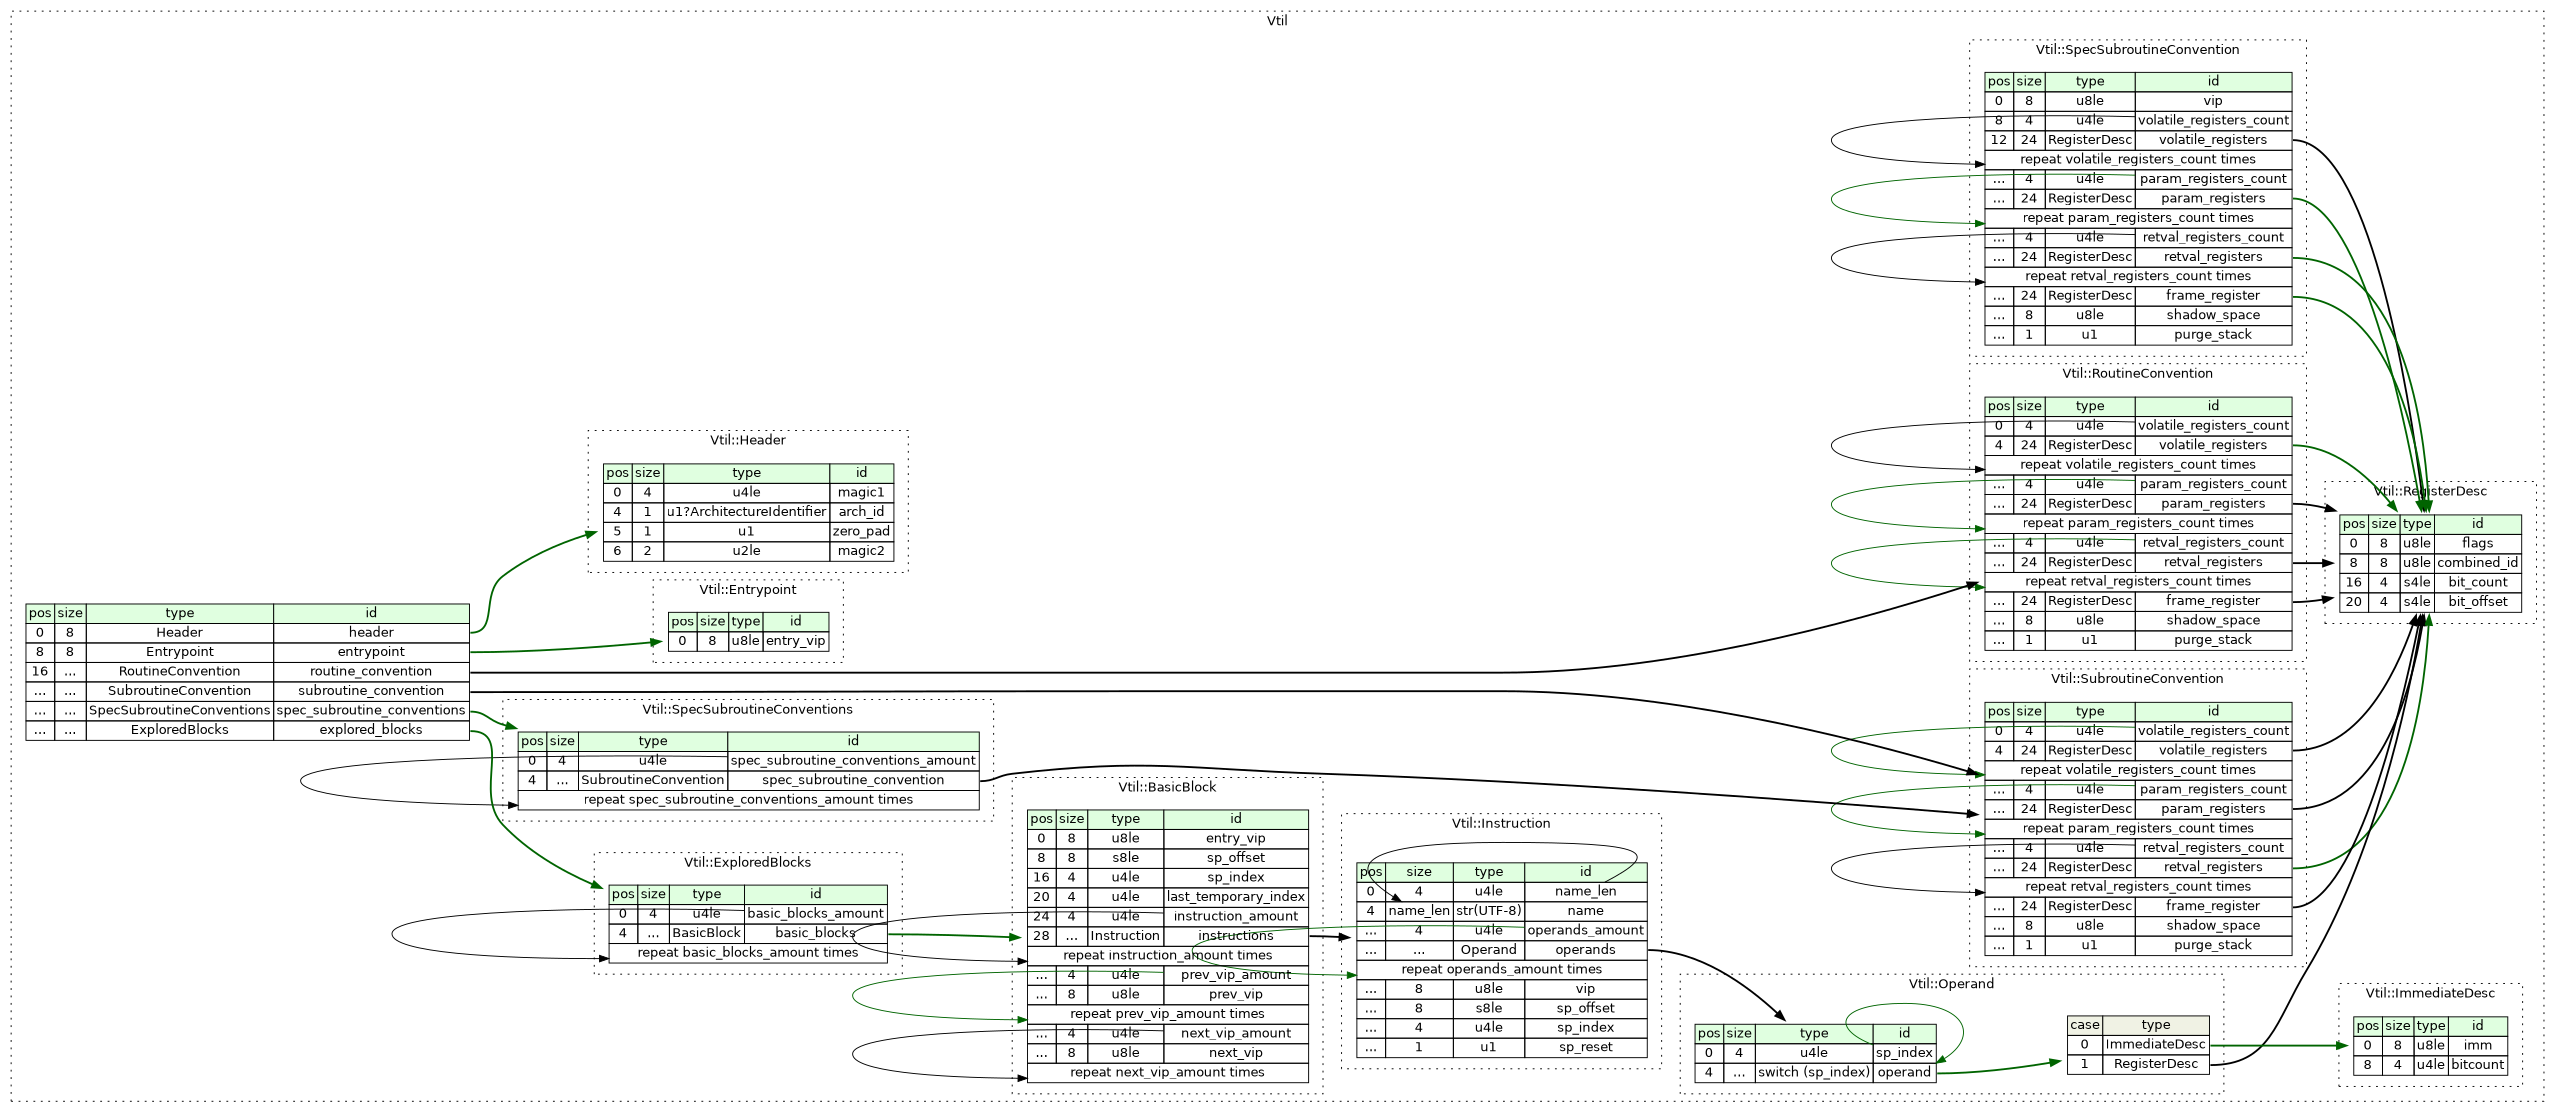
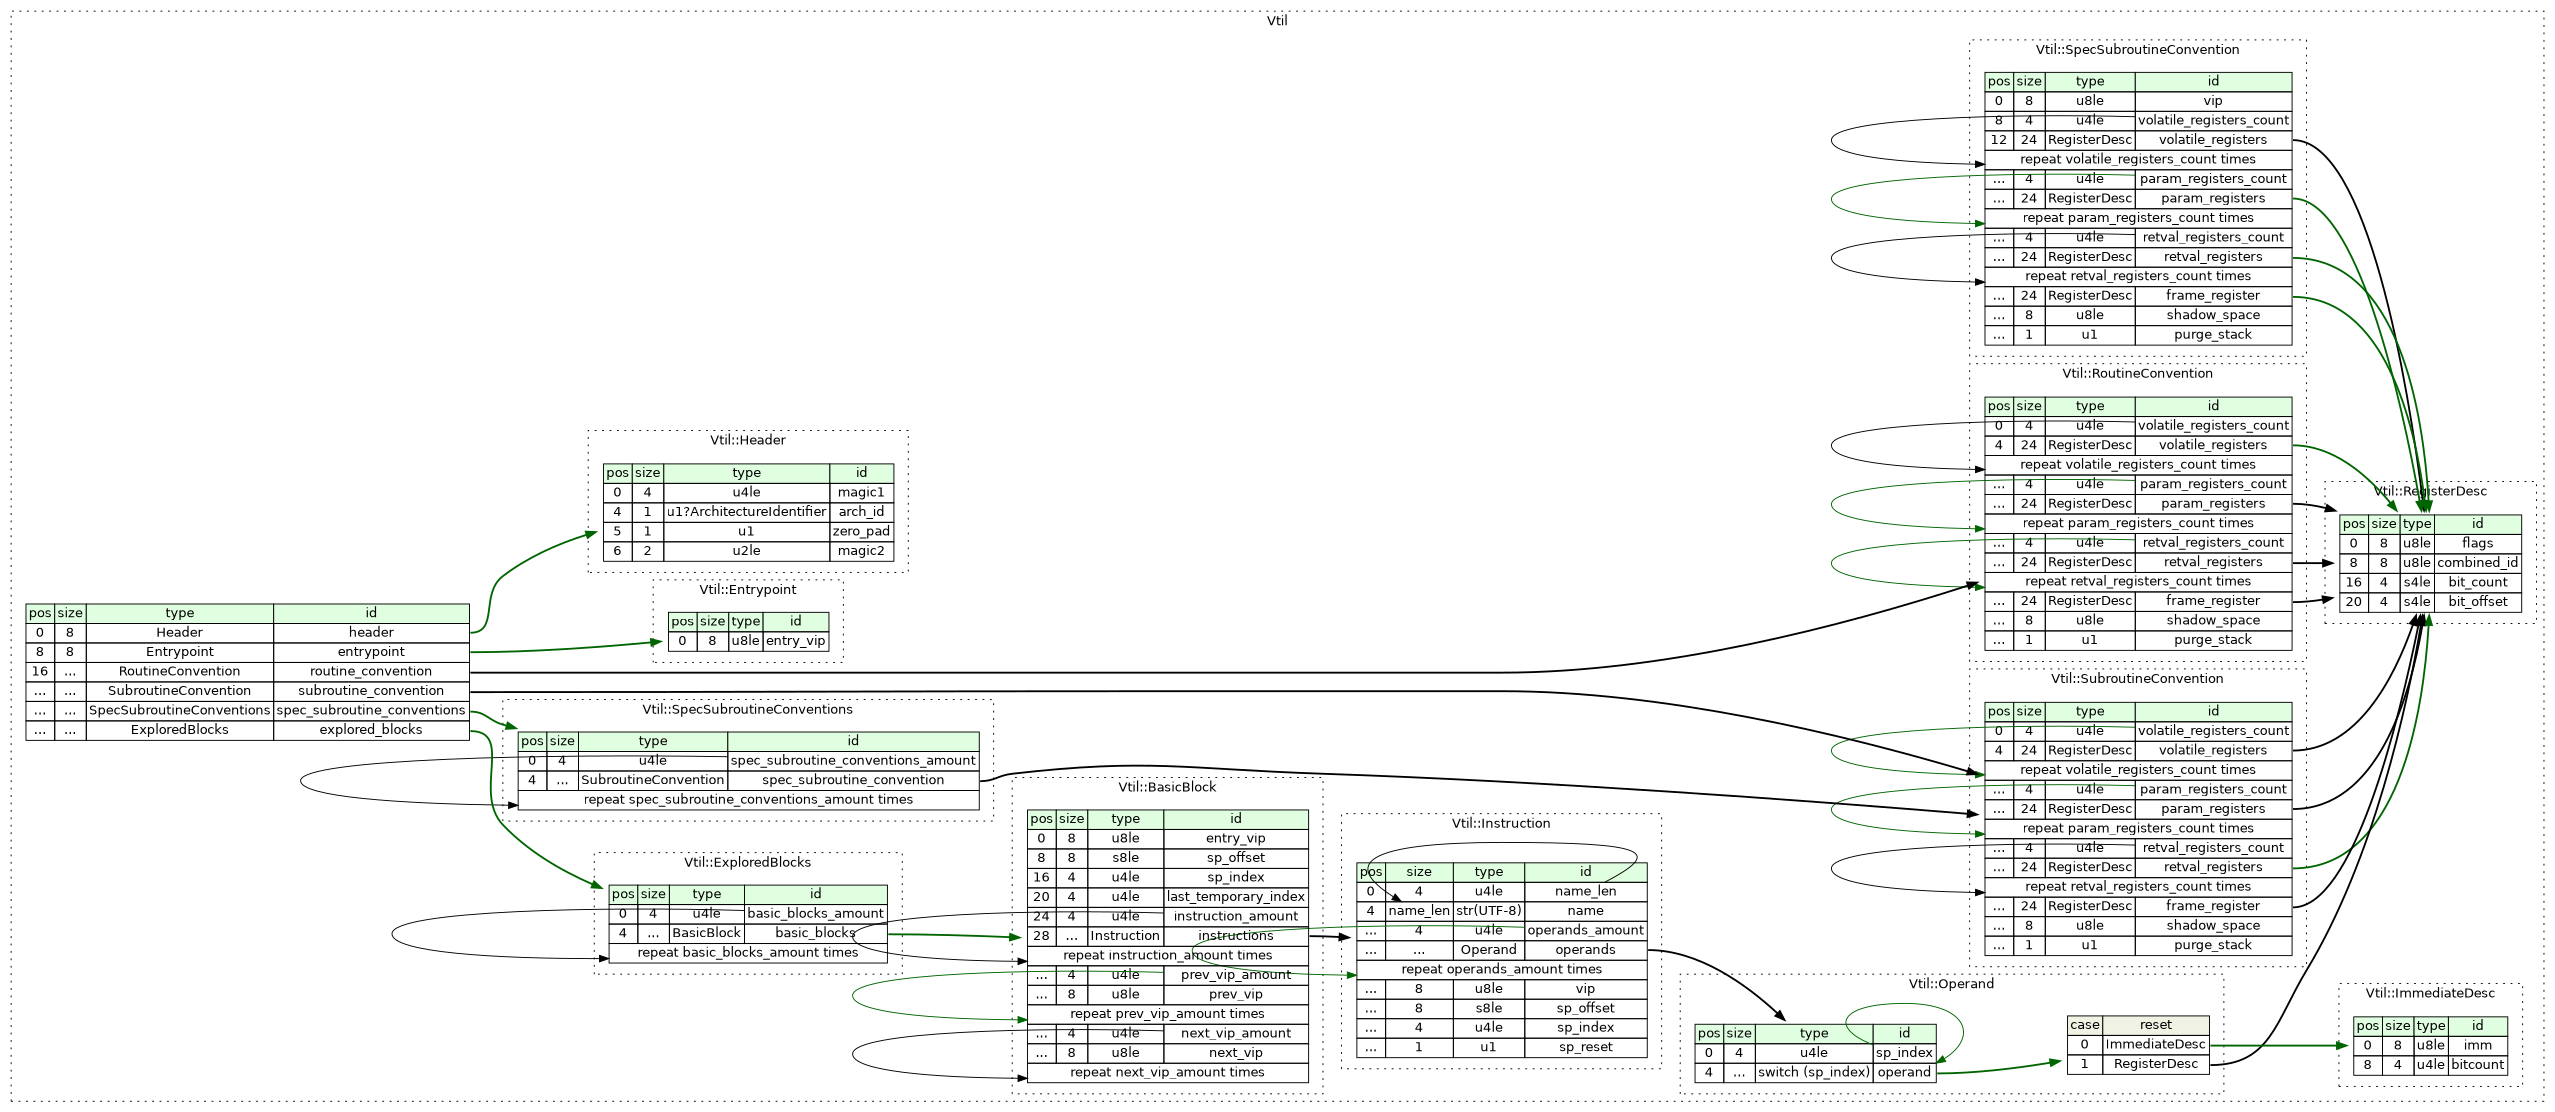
node "case": text "type" -> "reset"
